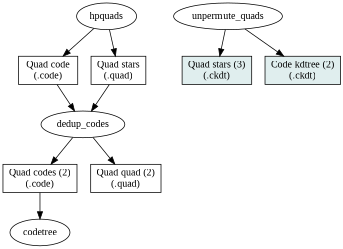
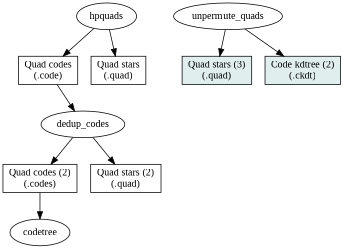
node "Quad code (.code)": label "Quad code (.code)" -> "Quad codes (.code)"
node "Quad stars (3) (.ckdt)": label "Quad stars (3) (.ckdt)" -> "Quad stars (3) (.quad)"
edge "Quad stars (.quad)" -- "dedup_codes": removed
node "Quad codes (2) (.code)": label "Quad codes (2) (.code)" -> "Quad codes (2) (.codes)"
node "Quad quad (2) (.quad)": label "Quad quad (2) (.quad)" -> "Quad stars (2) (.quad)"
